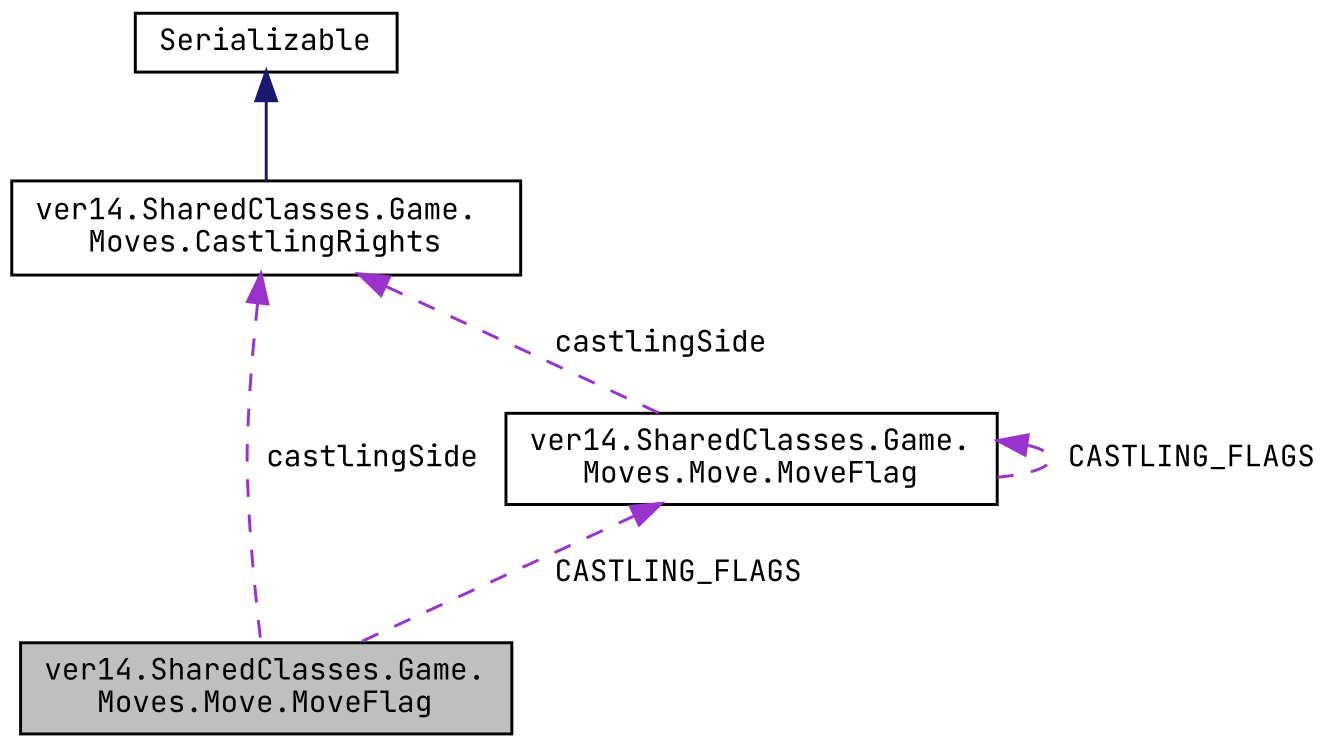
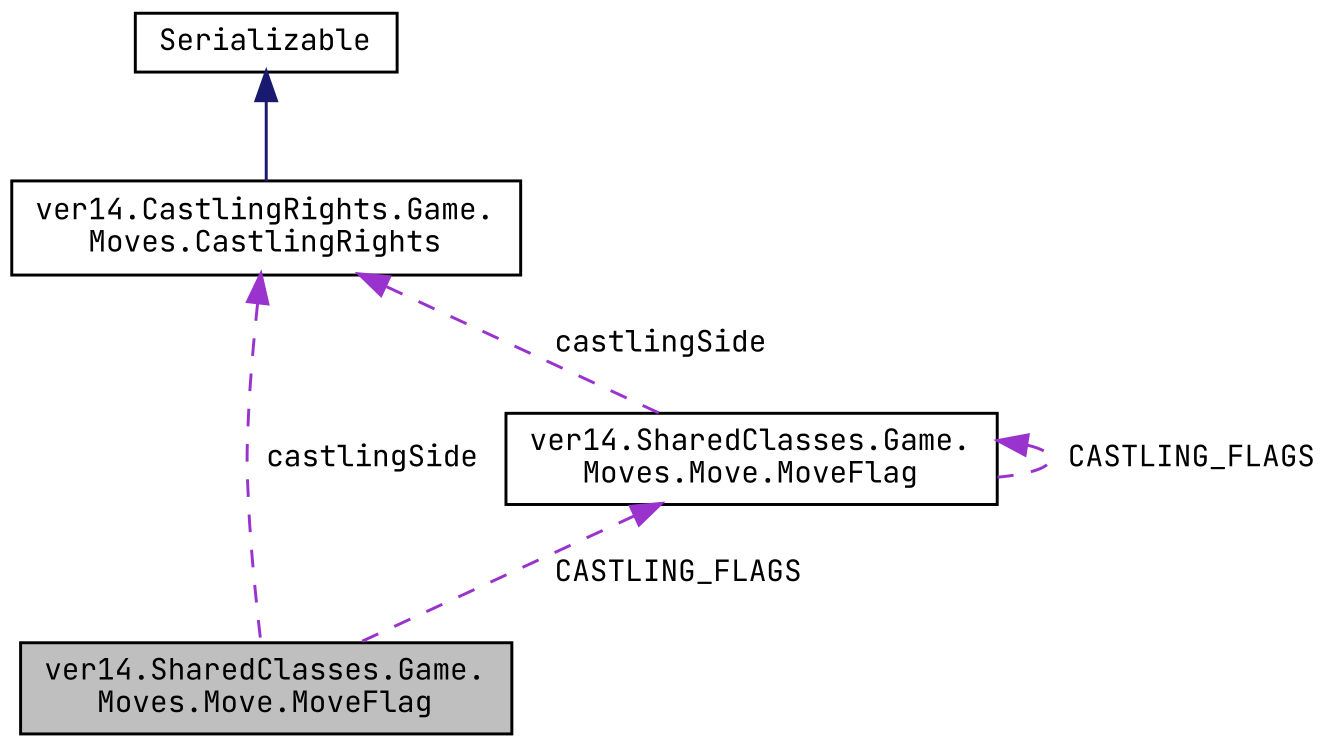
node "ver14.SharedClasses.Game. Moves.CastlingRights": label "ver14.SharedClasses.Game. Moves.CastlingRights" -> "ver14.CastlingRights.Game. Moves.CastlingRights"
